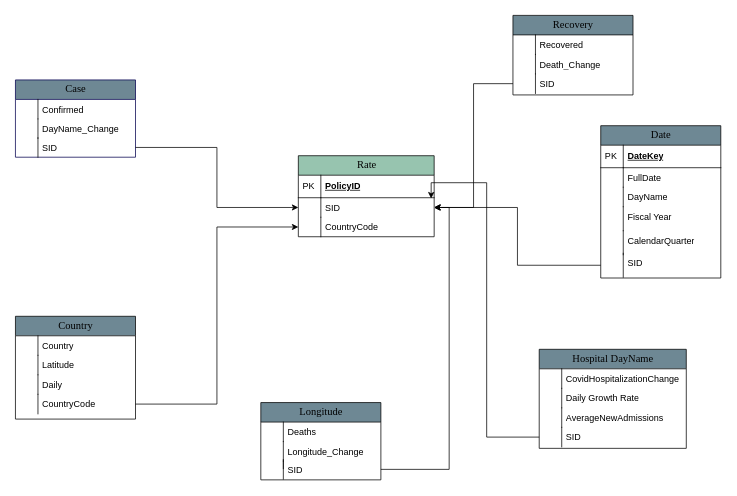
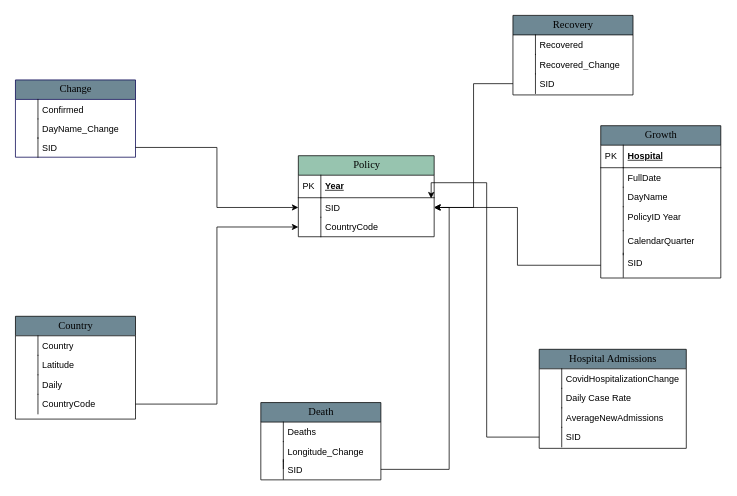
node "Death_Change": label "Death_Change" -> "Recovered_Change"
node "Case": label "Case" -> "Change"
node "Date": label "Date" -> "Growth"
node "DateKey": label "DateKey" -> "Hospital"
node "Rate": label "Rate" -> "Policy"
node "PolicyID": label "PolicyID" -> "Year"
node "Fiscal Year": label "Fiscal Year" -> "PolicyID Year"
node "Hospital DayName": label "Hospital DayName" -> "Hospital Admissions"
node "Daily Growth Rate": label "Daily Growth Rate" -> "Daily Case Rate"
node "Longitude": label "Longitude" -> "Death"
